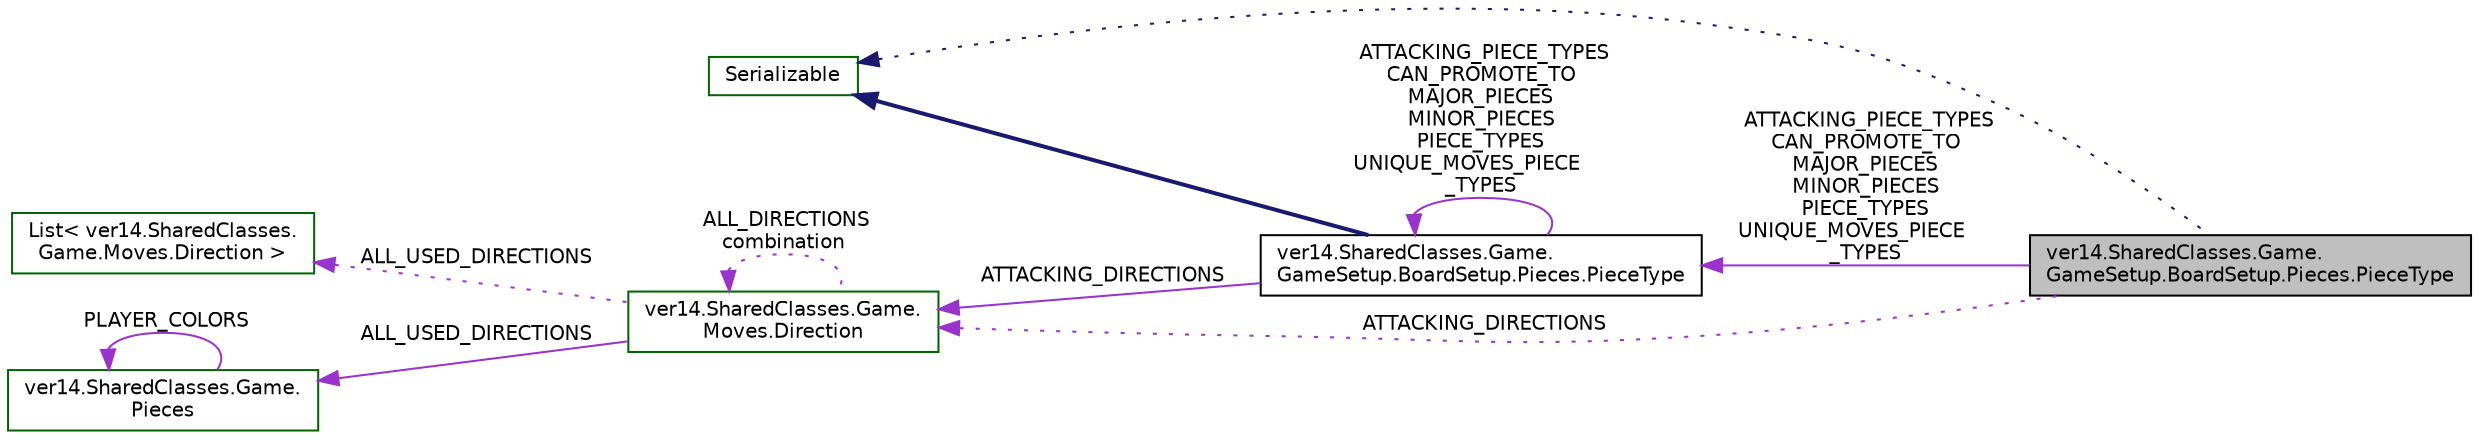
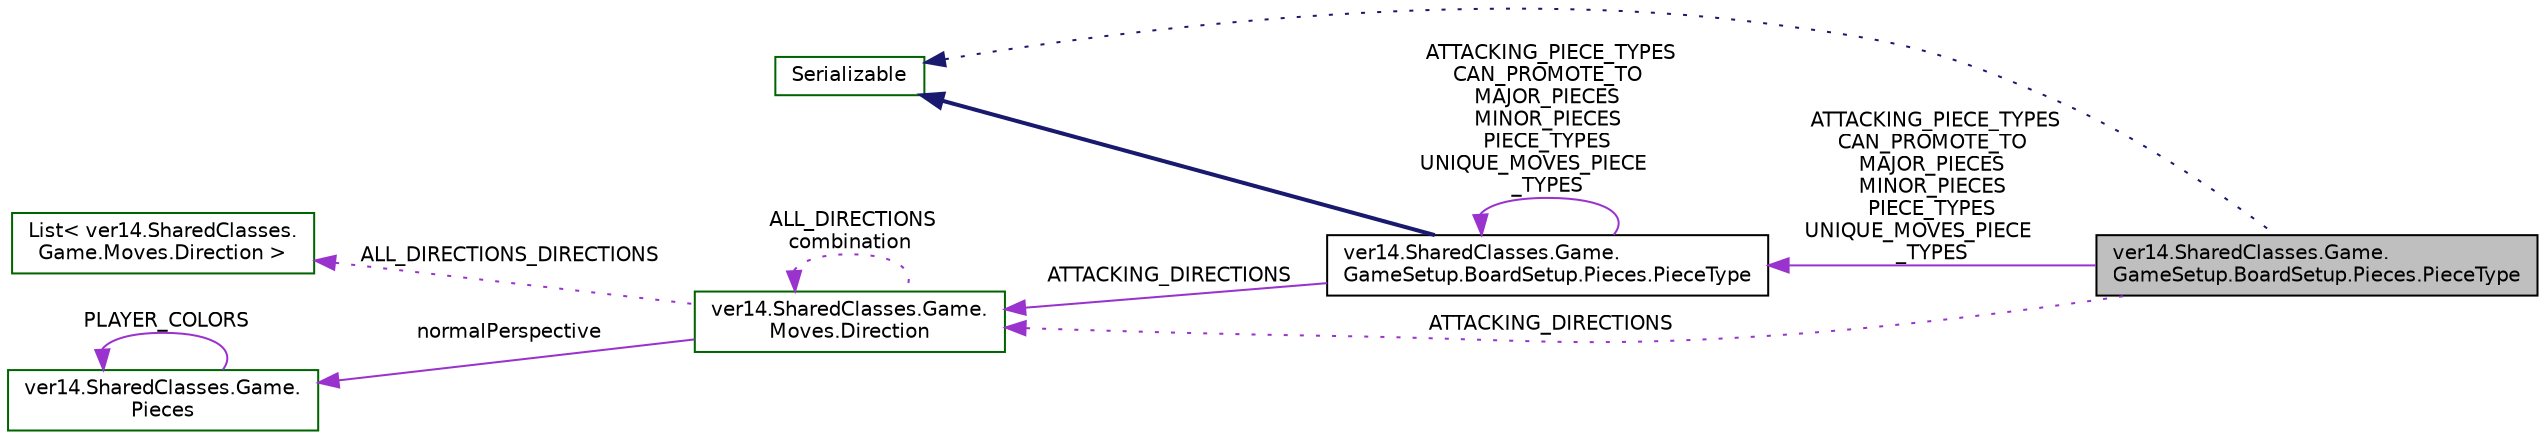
edge "ver14.SharedClasses.Game. Moves.Direction" -> "List< ver14.SharedClasses. Game.Moves.Direction >": label " ALL_USED_DIRECTIONS" -> " ALL_DIRECTIONS_DIRECTIONS"
edge "ver14.SharedClasses.Game. Moves.Direction" -> "ver14.SharedClasses.Game. Pieces": label " ALL_USED_DIRECTIONS" -> " normalPerspective"
